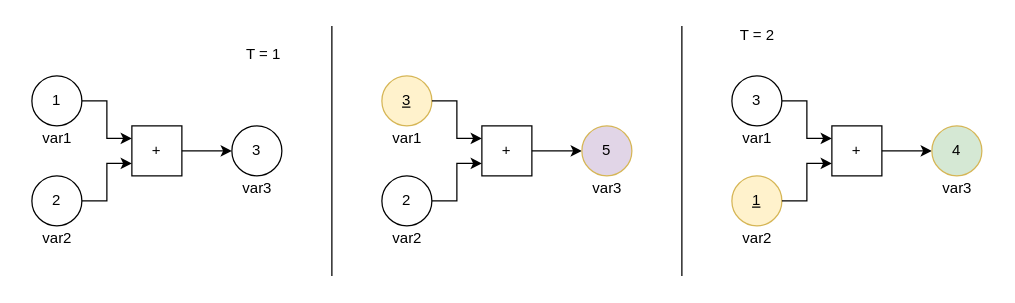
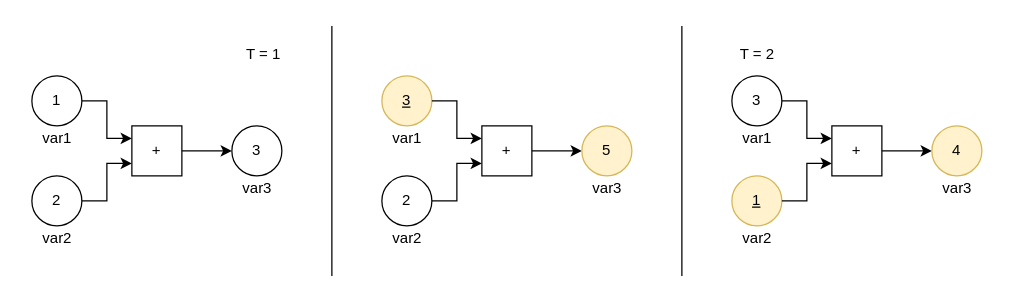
node "T = 2": moved (757, 36) -> (757, 54)
node "5": fillcolor #e1d5e7 -> #fff2cc
node "4": fillcolor #d5e8d4 -> #fff2cc
